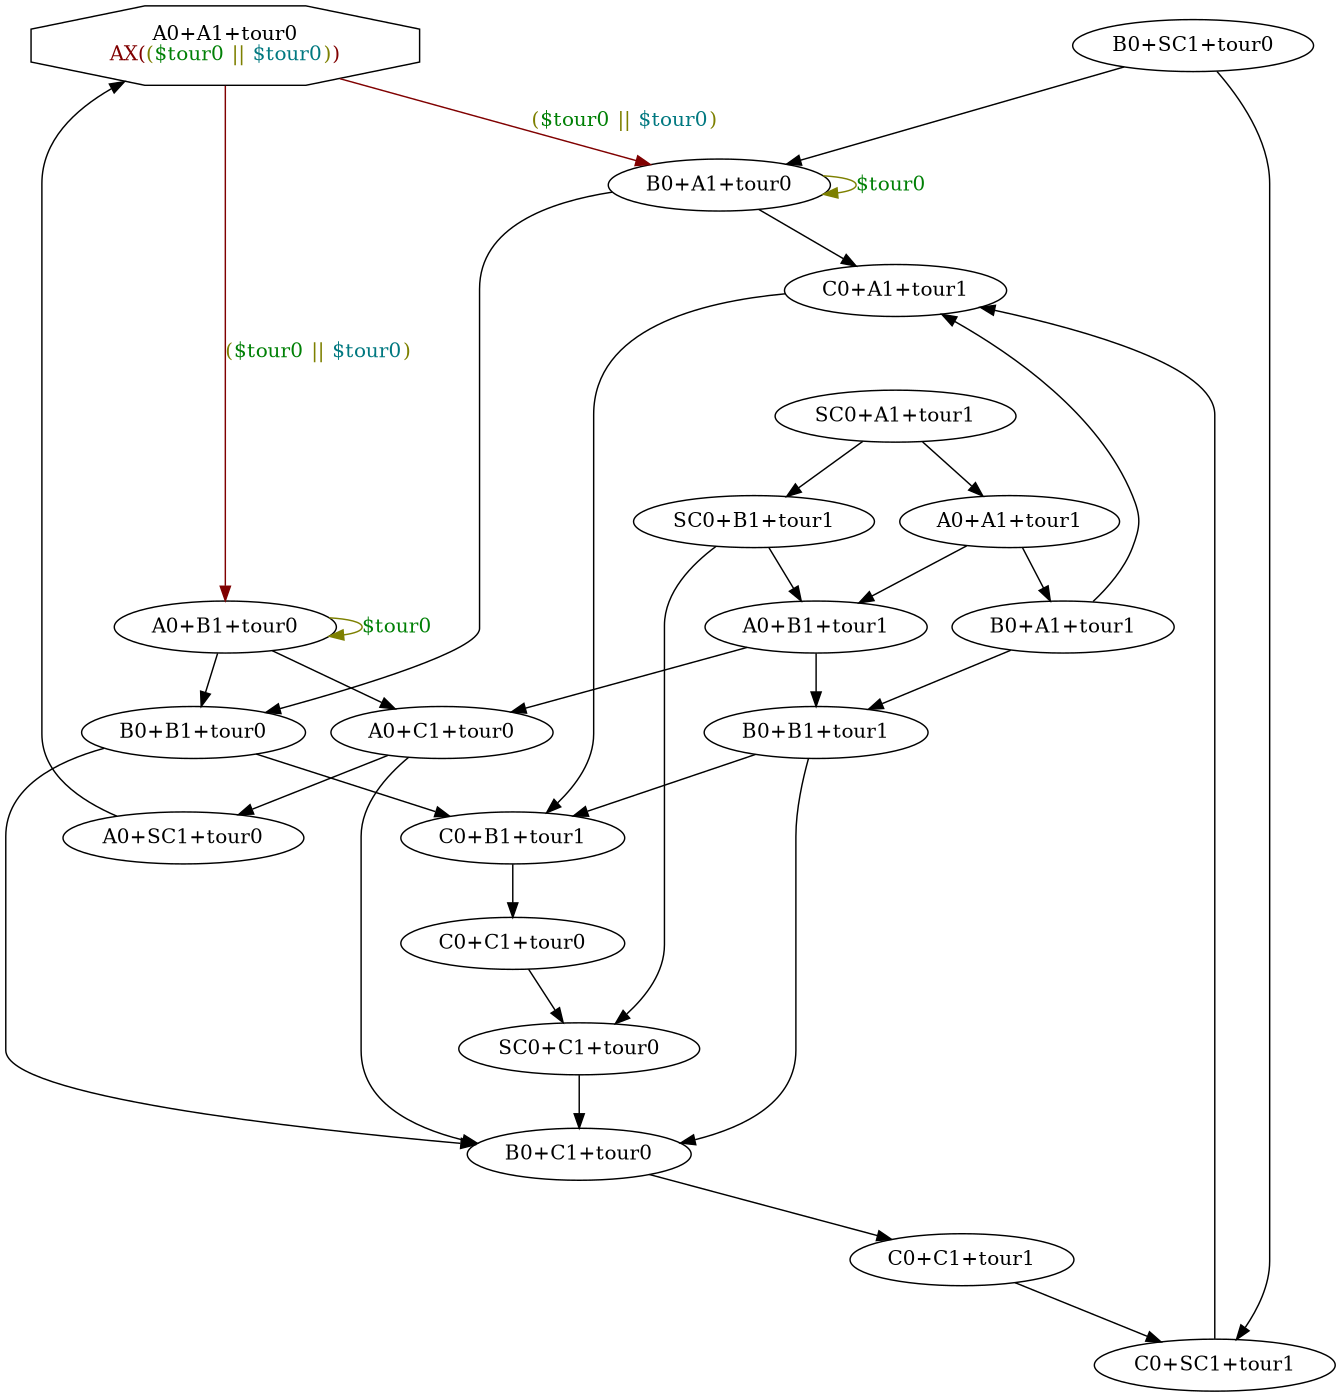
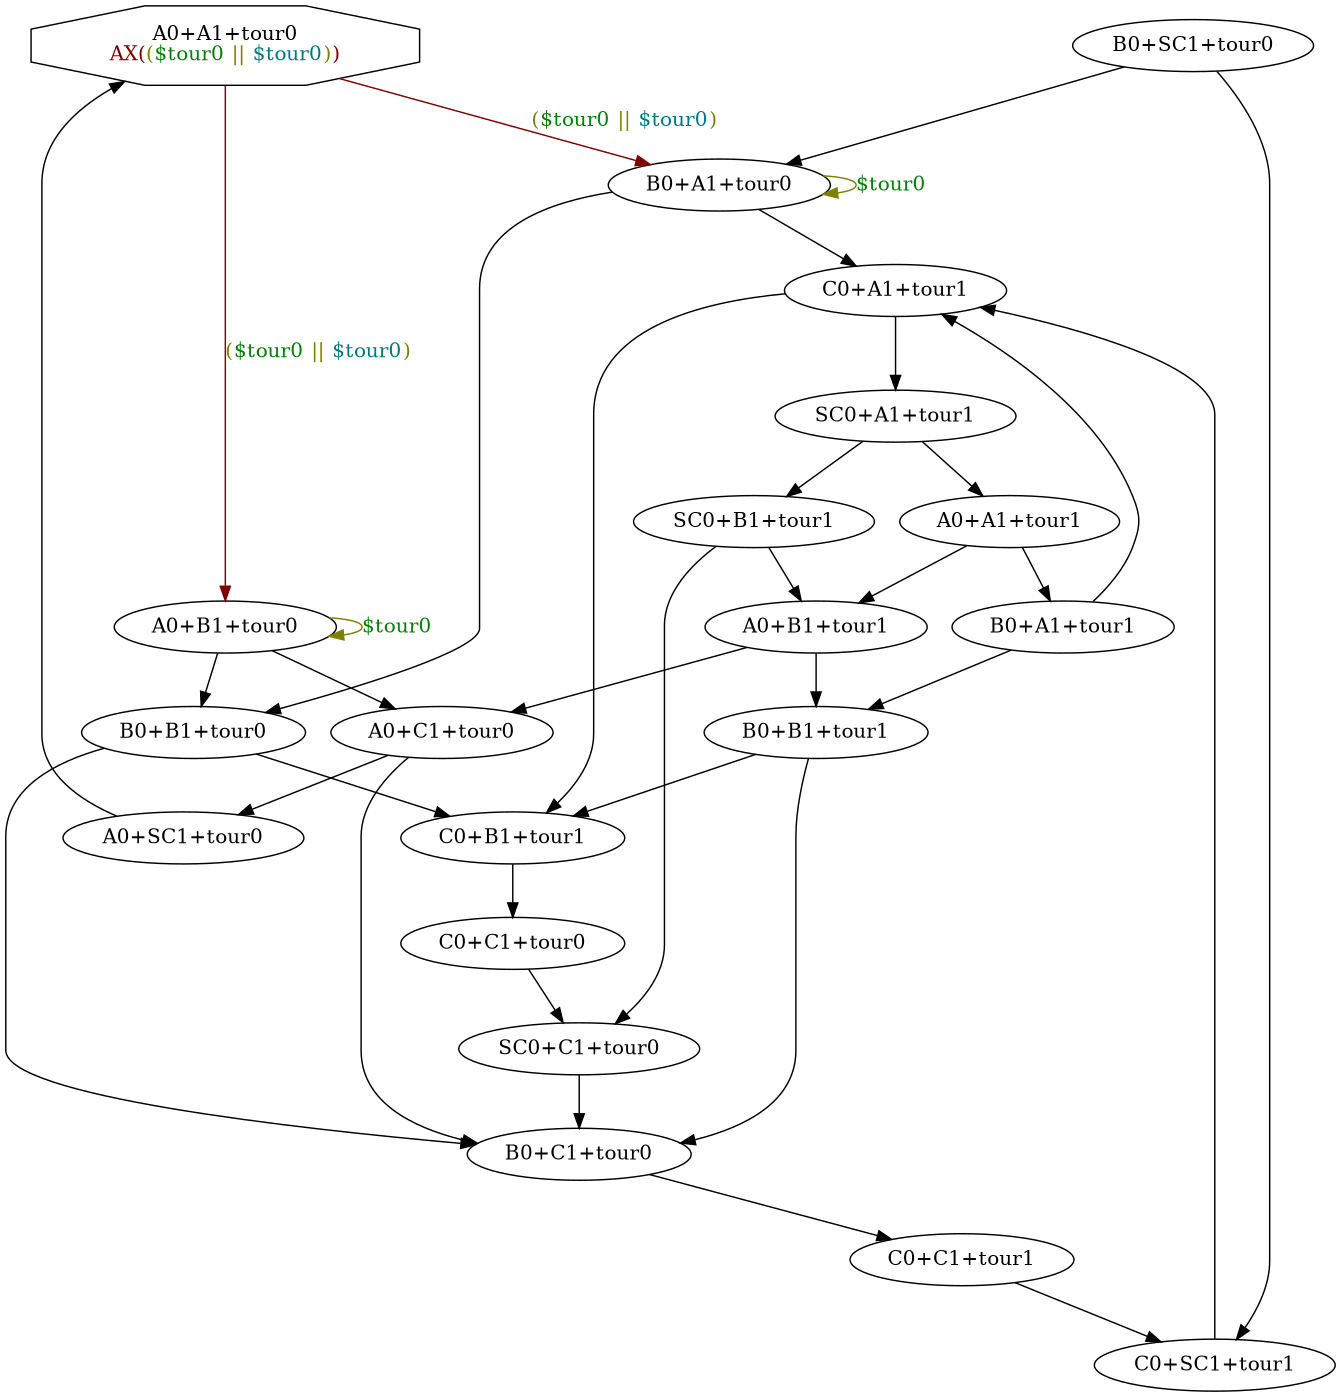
edge "C0+A1+tour1" -> "SC0+A1+tour1": added
